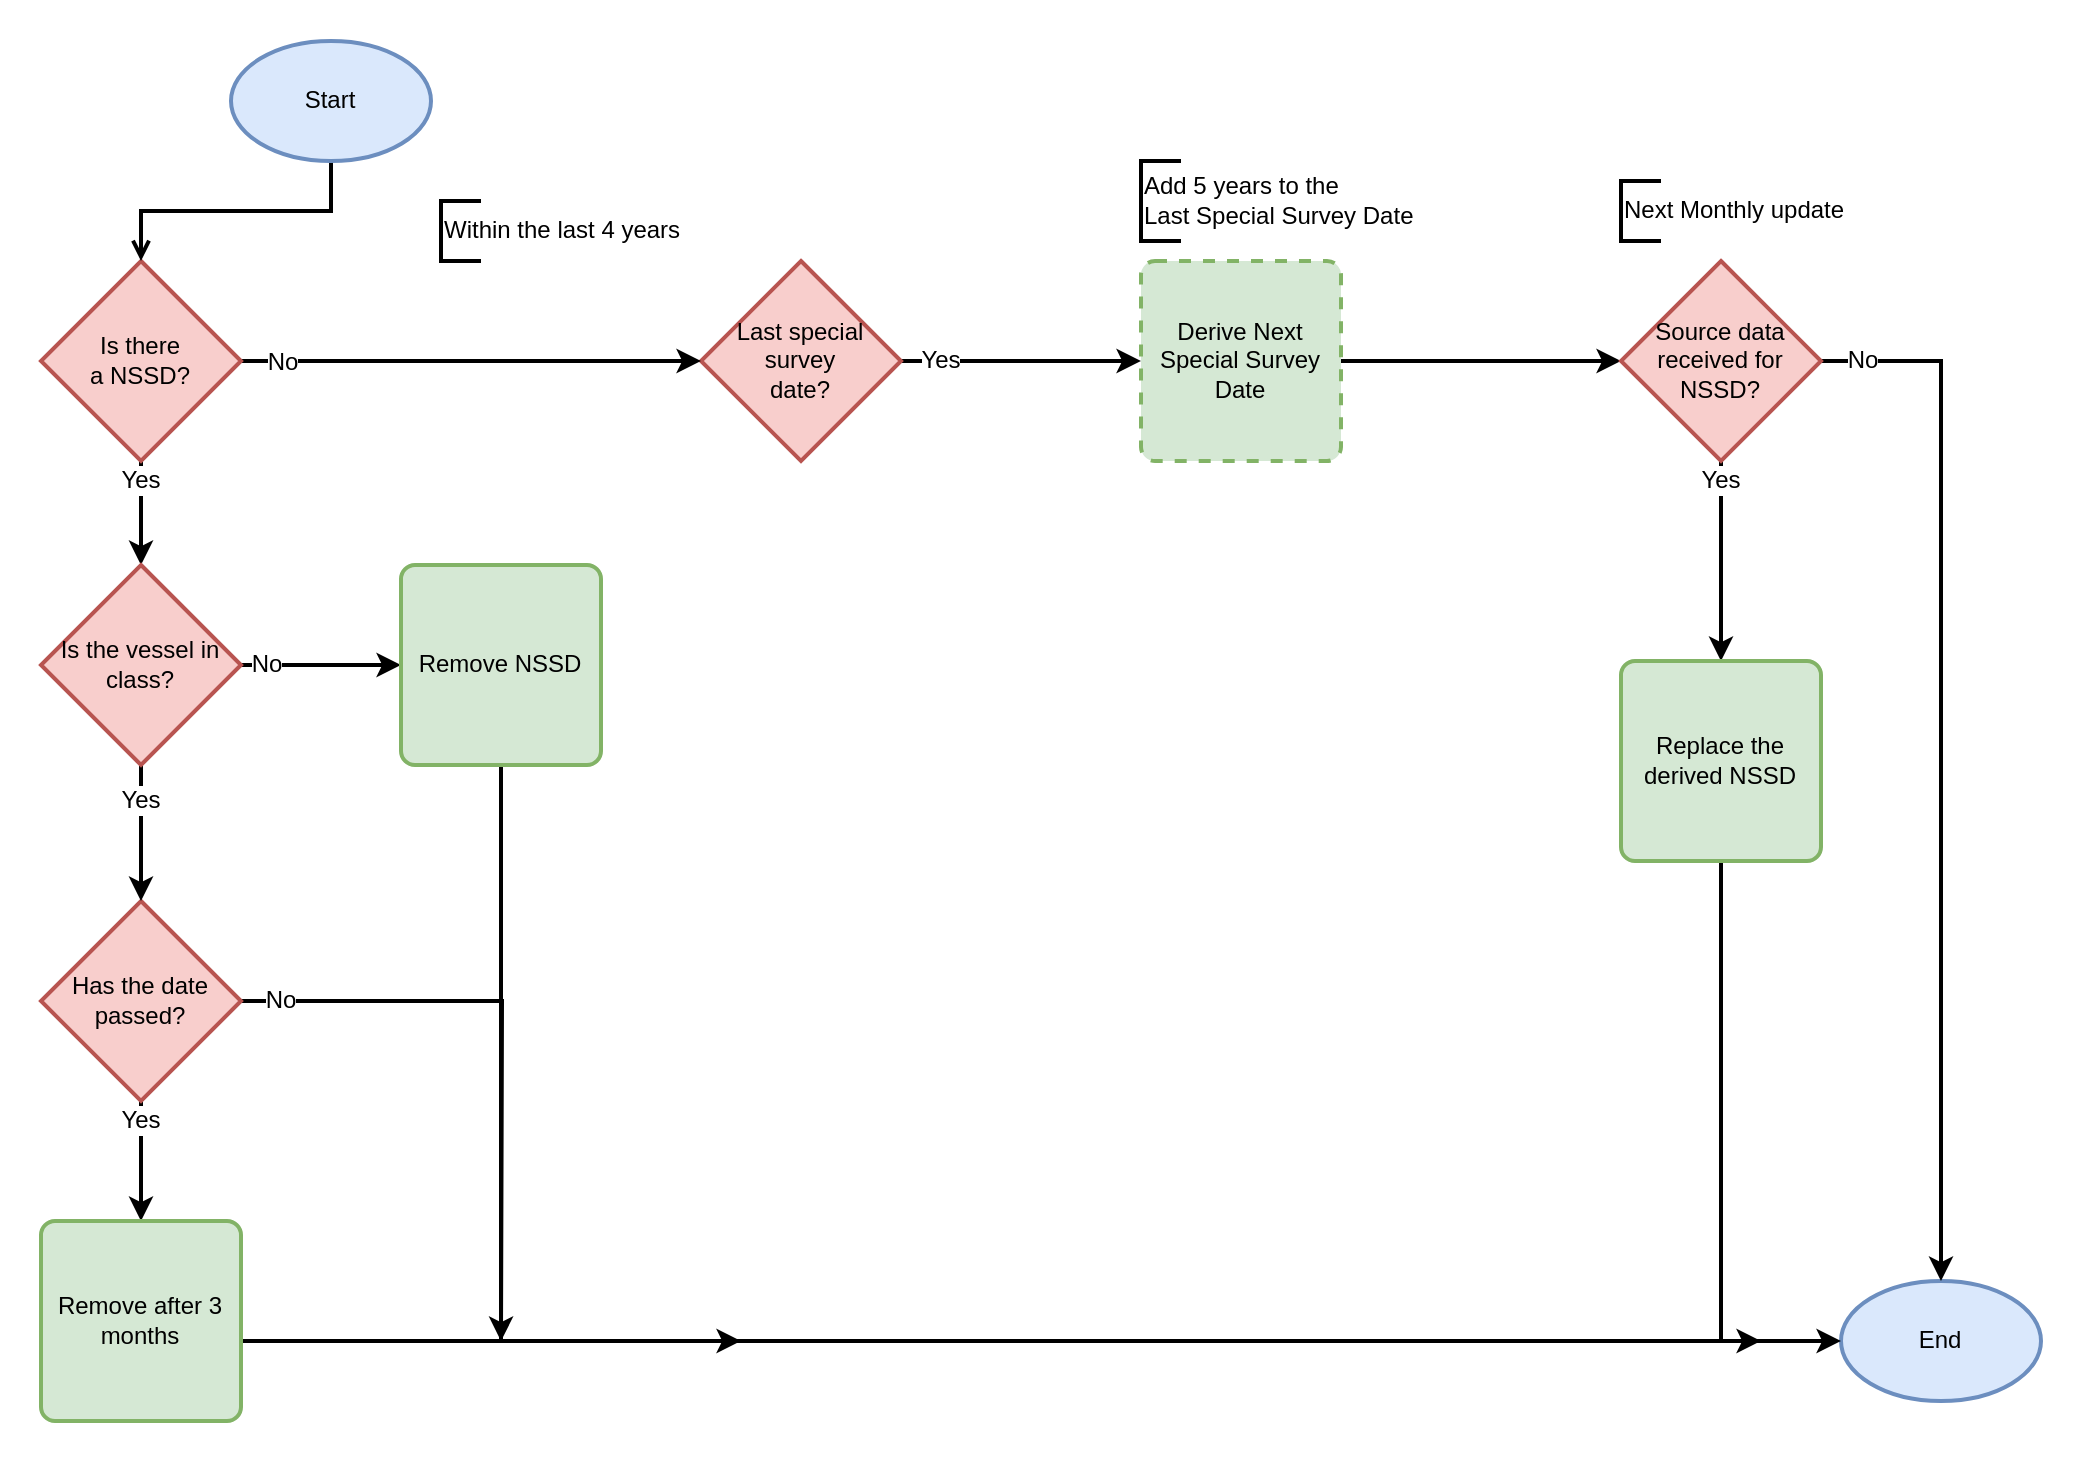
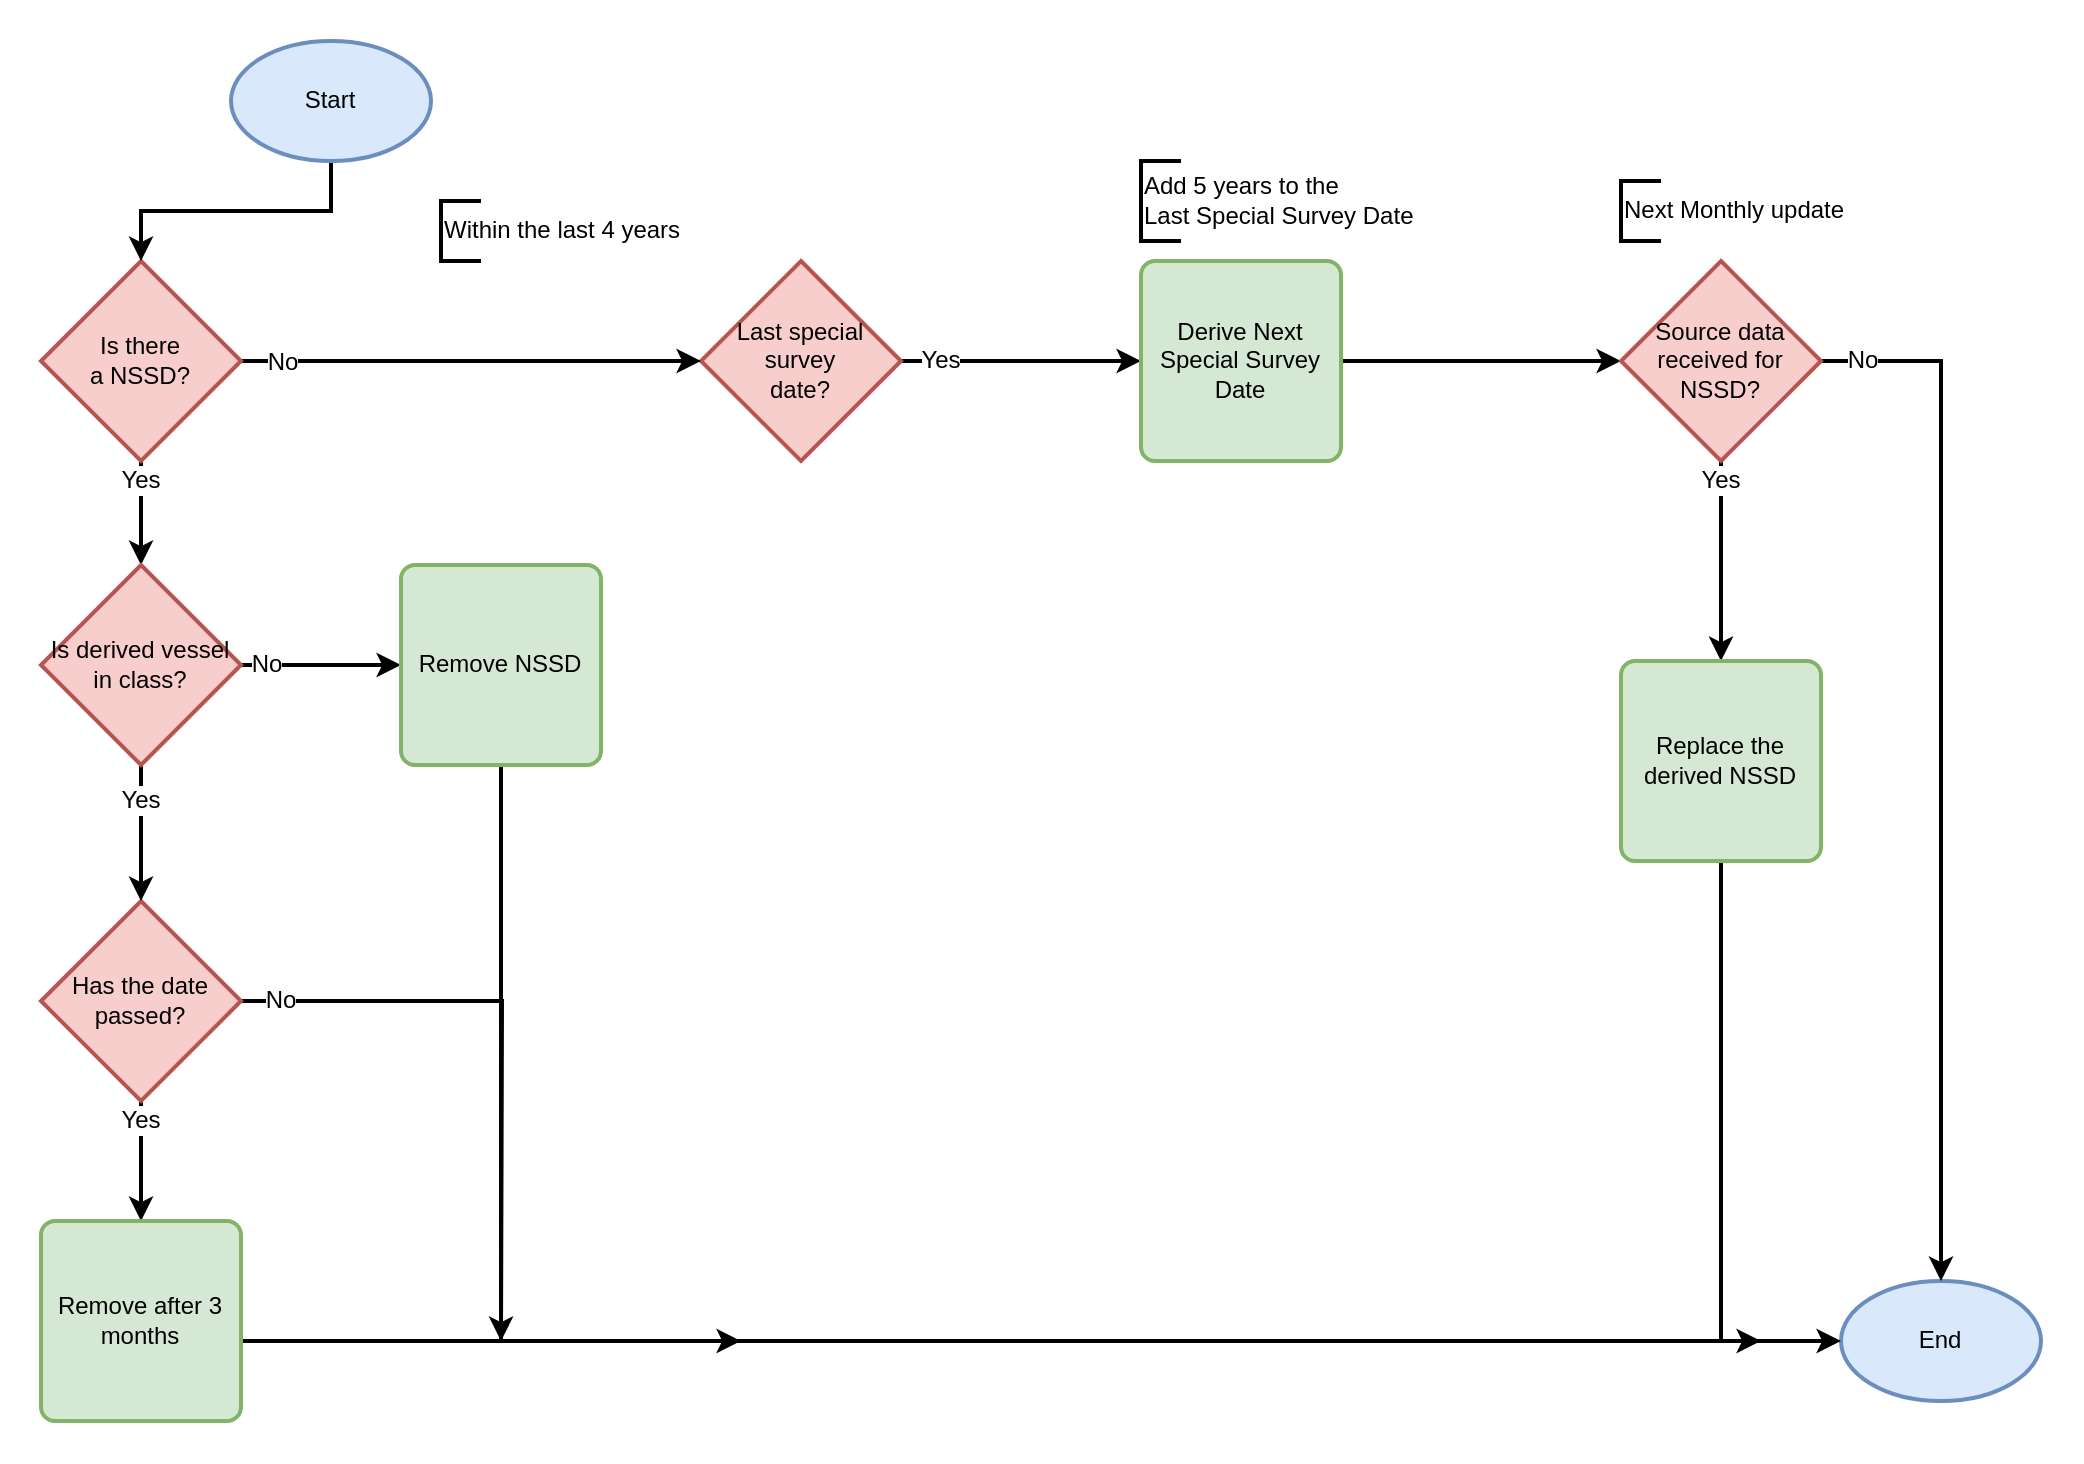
edge "Start" -> "Is there a NSSD?": arrowhead open -> classic
node "Derive Next Special Survey Date": style dashed -> solid
node "Is the vessel in class?": label "Is the vessel in class?" -> "Is derived vessel in class?"
